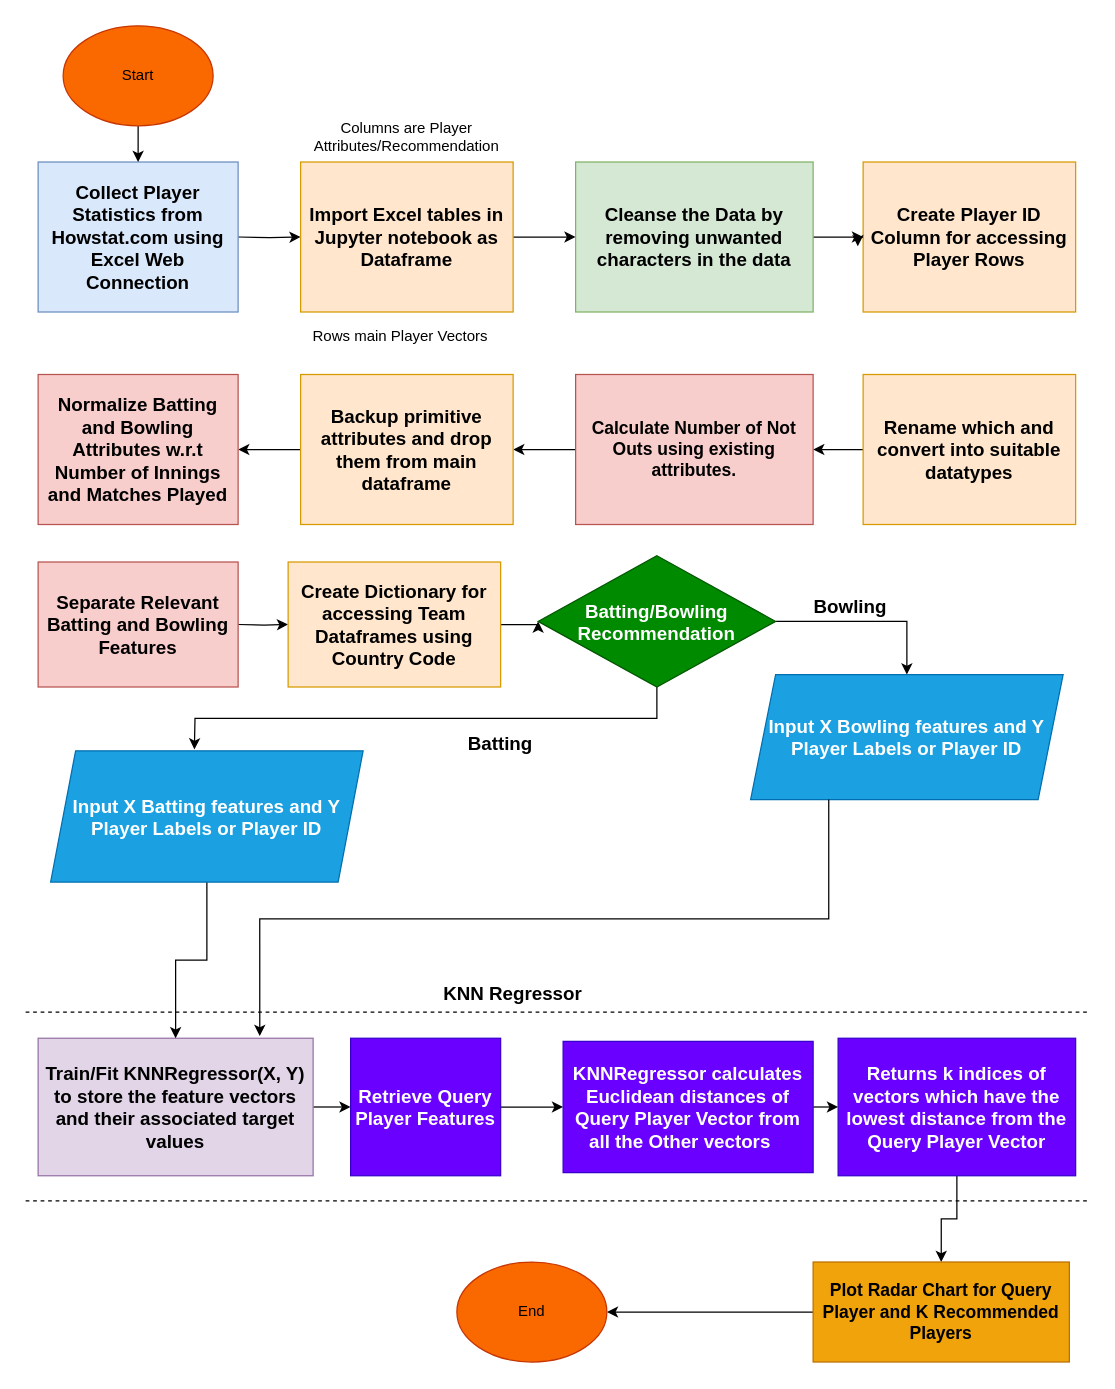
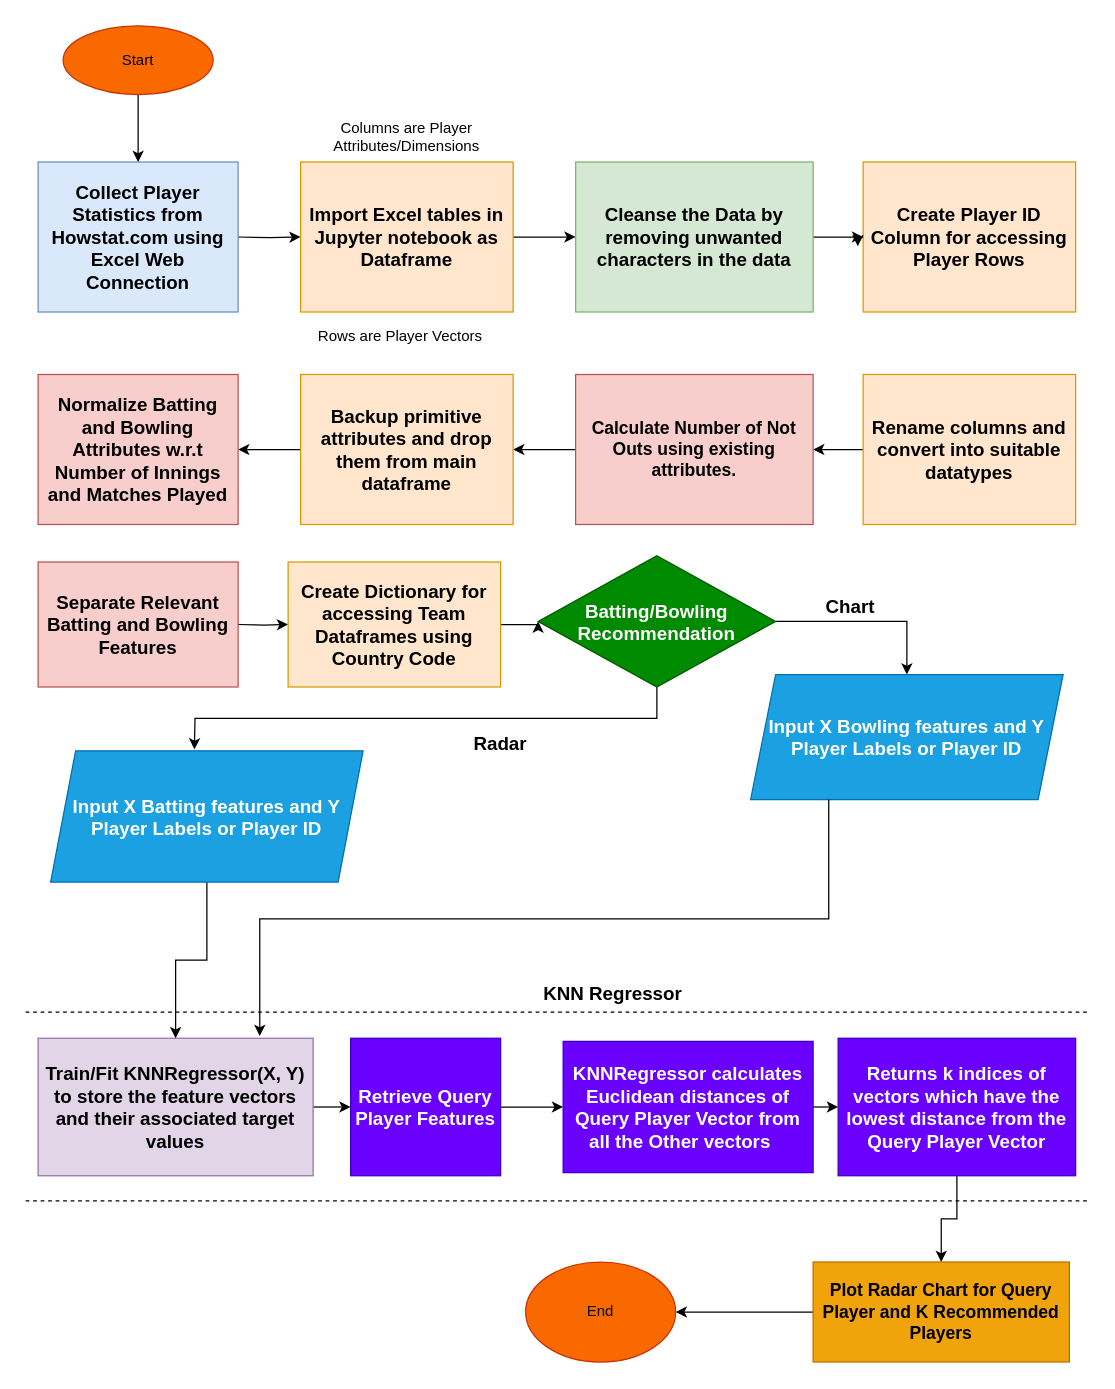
node "Start": size 150x100 -> 150x69
node "Columns are Player Attributes/Recommendation": label "Columns are Player Attributes/Recommendation" -> "Columns are Player Attributes/Dimensions"
node "Rows main Player Vectors": label "Rows main Player Vectors" -> "Rows are Player Vectors"
node "Rename which and convert into suitable datatypes": label "Rename which and convert into suitable datatypes" -> "Rename columns and convert into suitable datatypes"
node "Bowling": label "Bowling" -> "Chart"
node "Batting": label "Batting" -> "Radar"
node "KNN Regressor": moved (513, 993) -> (613, 993)
node "End": moved (532, 1312) -> (601, 1312)
